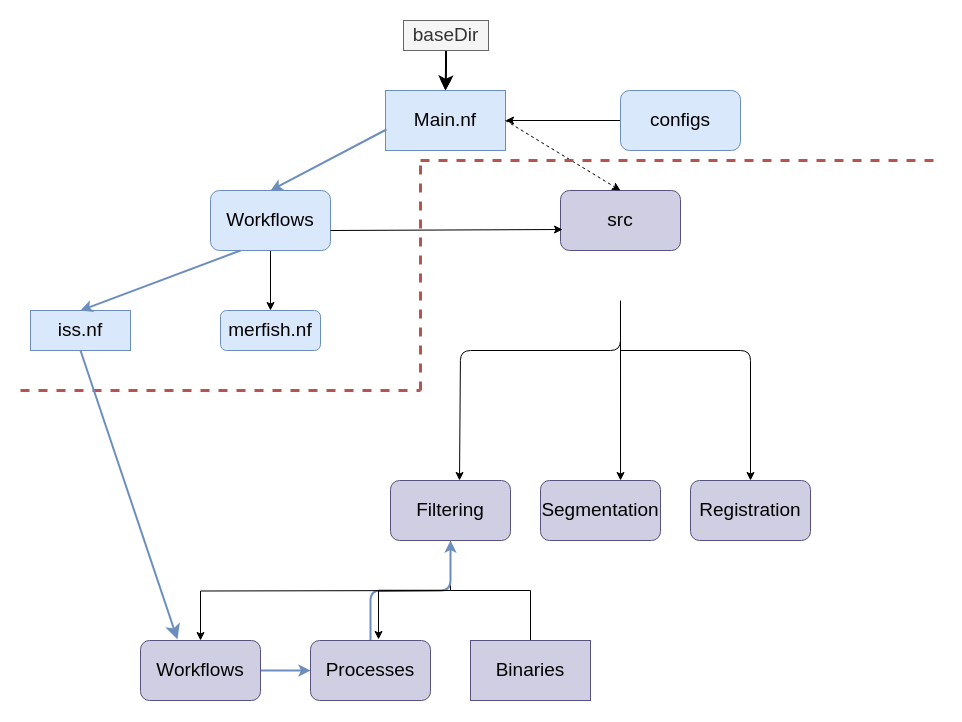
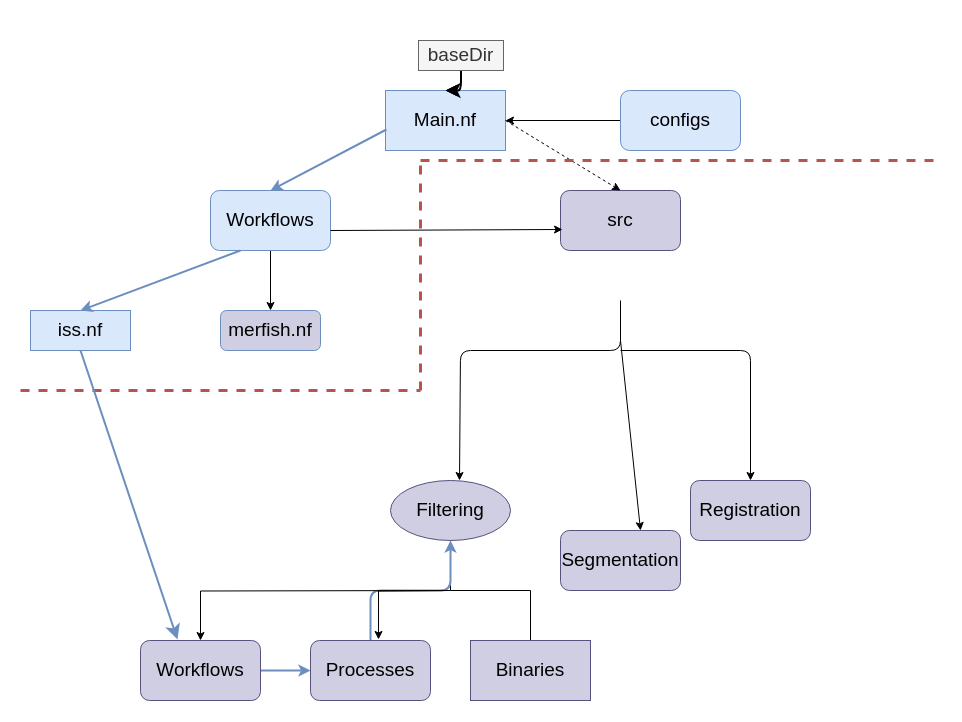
node "baseDir": moved (446, 36) -> (461, 56)
node "merfish.nf": fillcolor #dae8fc -> #d0cee2
node "Filtering": shape rounded rectangle -> ellipse
node "Segmentation": moved (601, 511) -> (621, 561)
